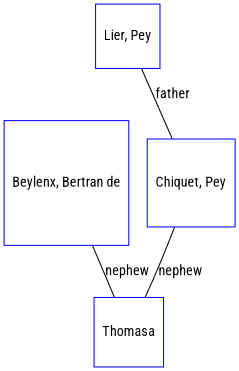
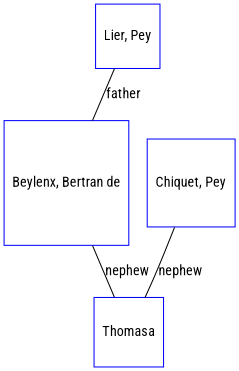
edge "Lier, Pey" -- "Chiquet, Pey": now "Lier, Pey" -- "Beylenx, Bertran de"
